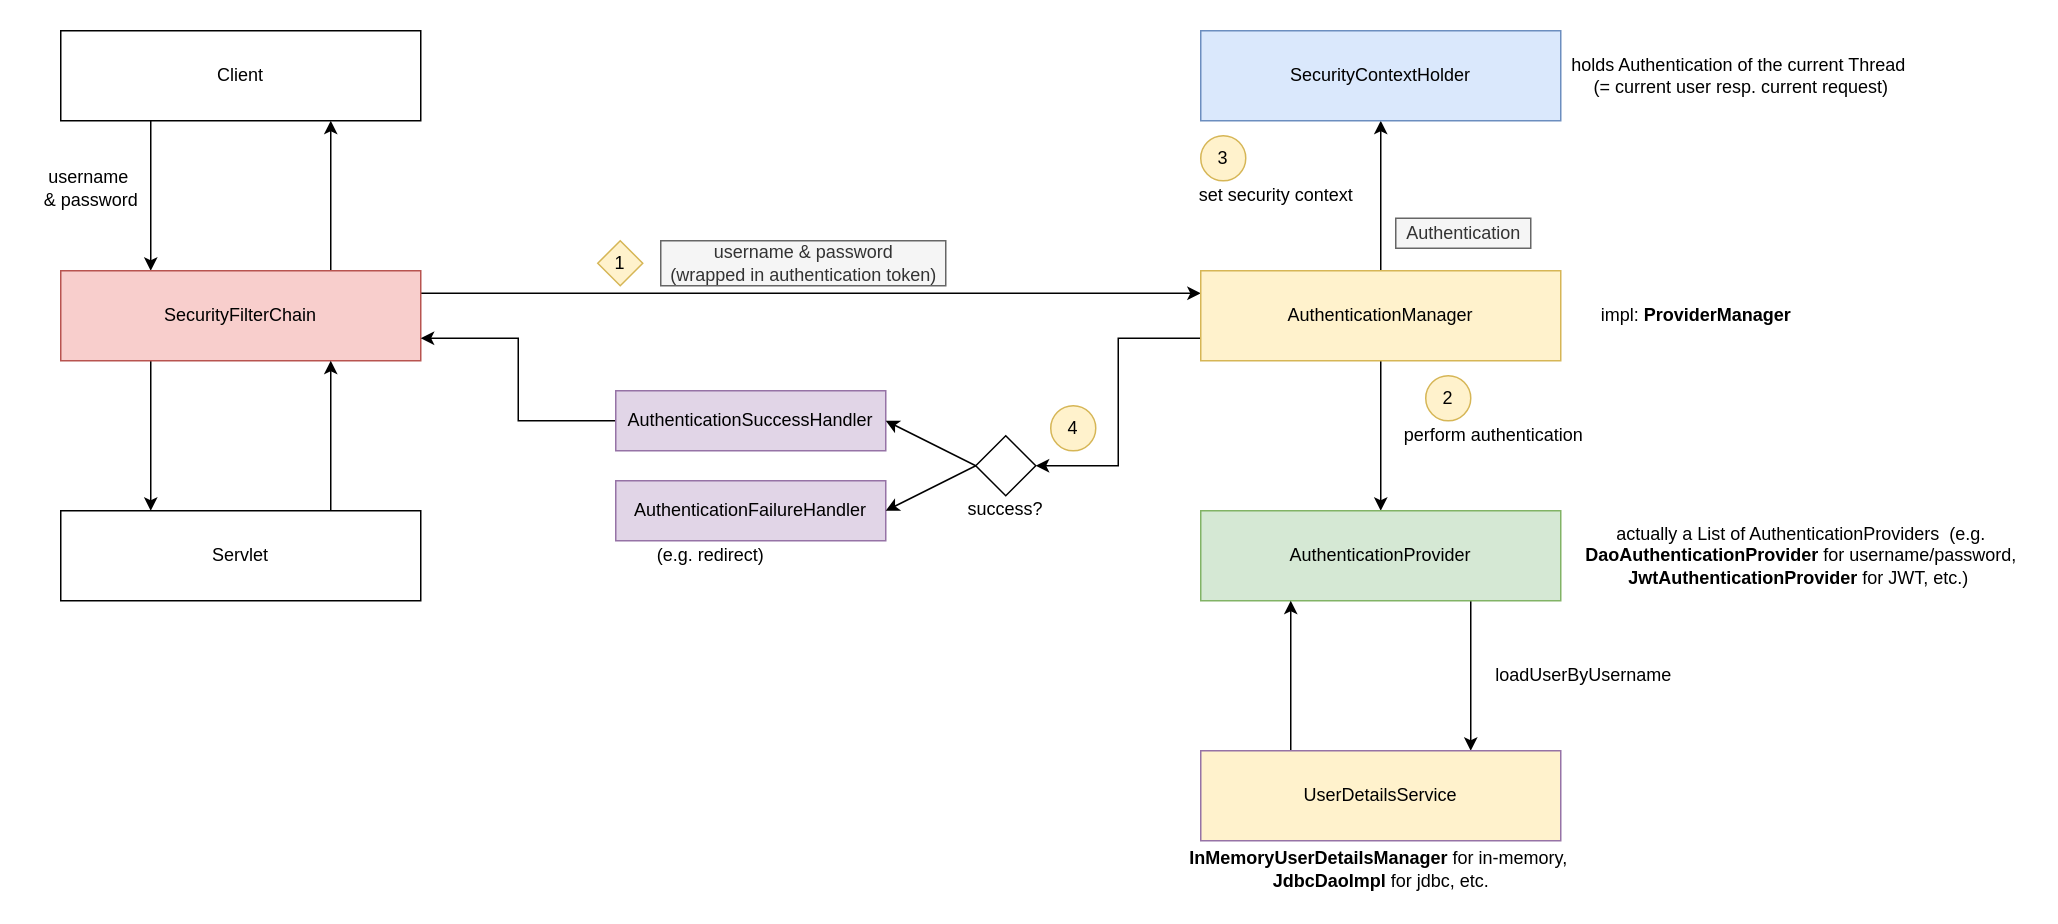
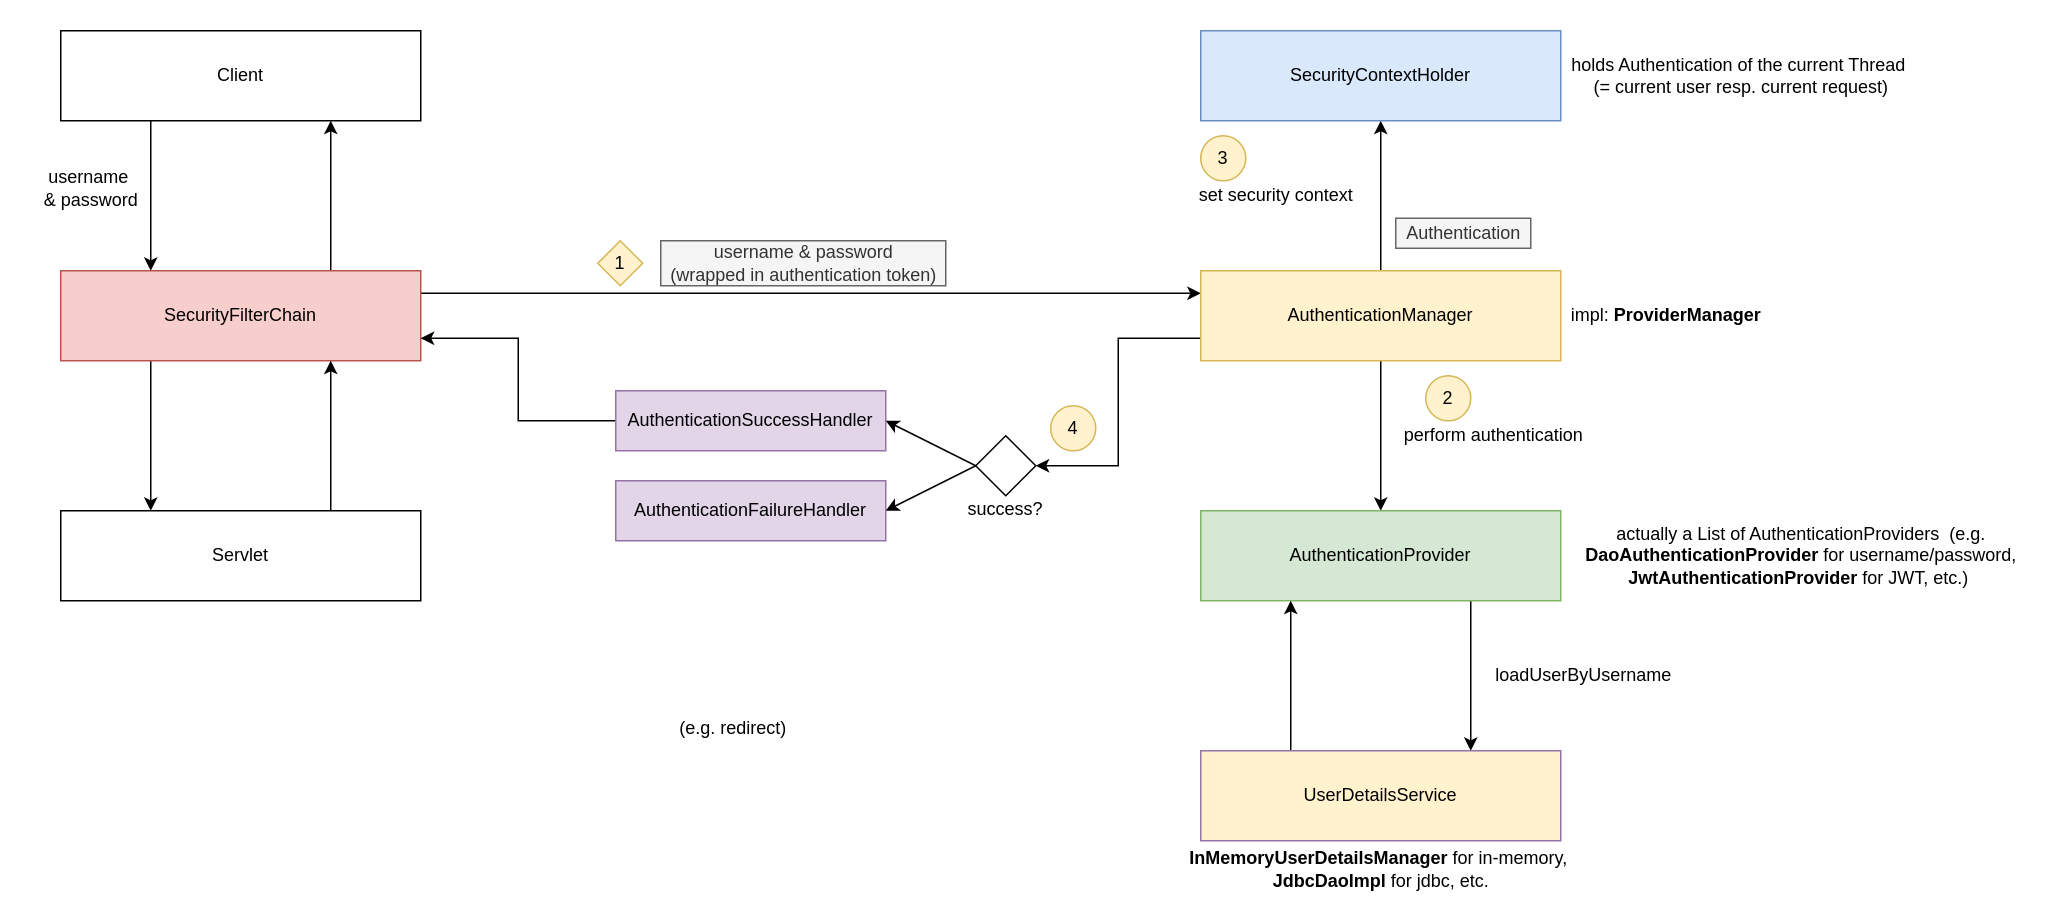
node "impl: ProviderManager": moved (1696, 316) -> (1666, 316)
node "(e.g. redirect)": moved (710, 556) -> (733, 728)
